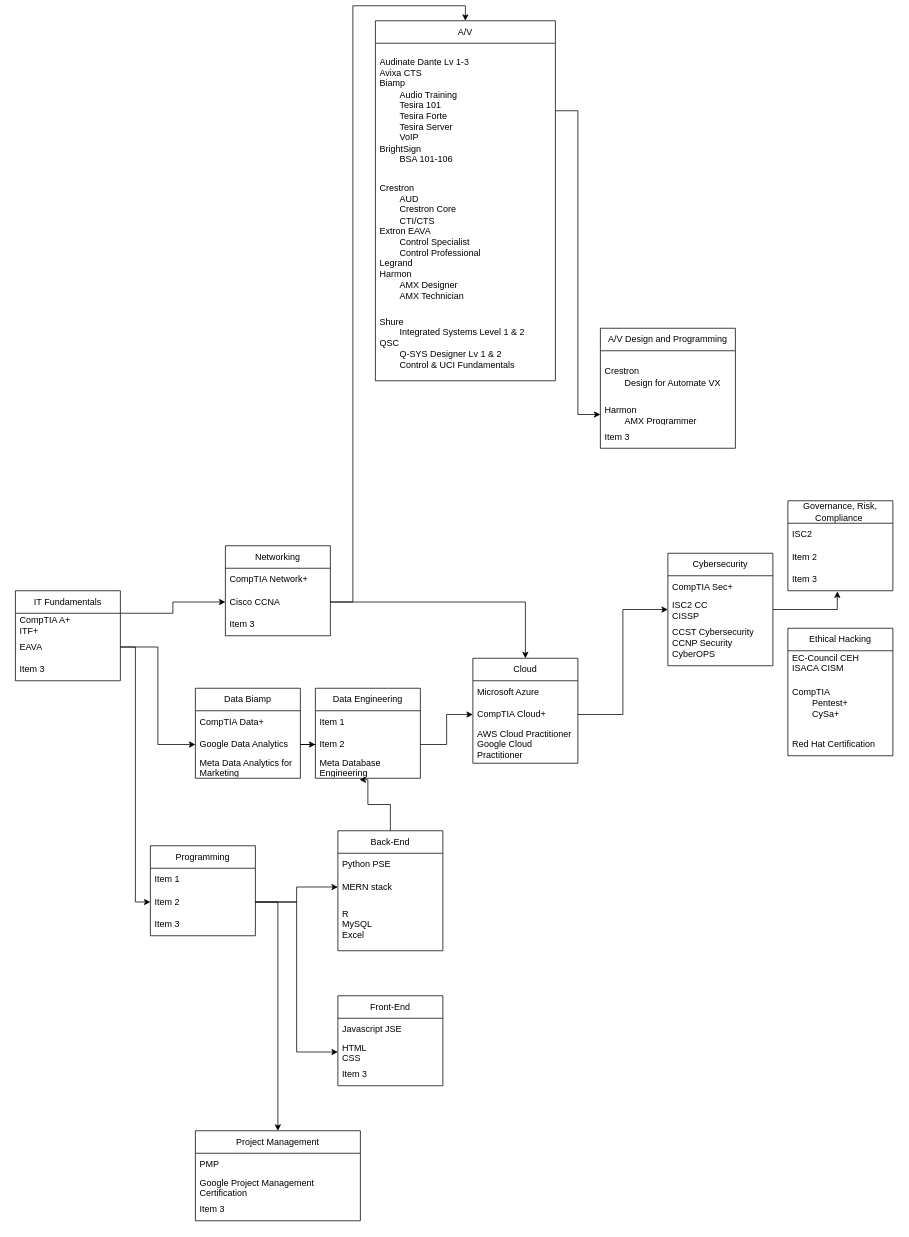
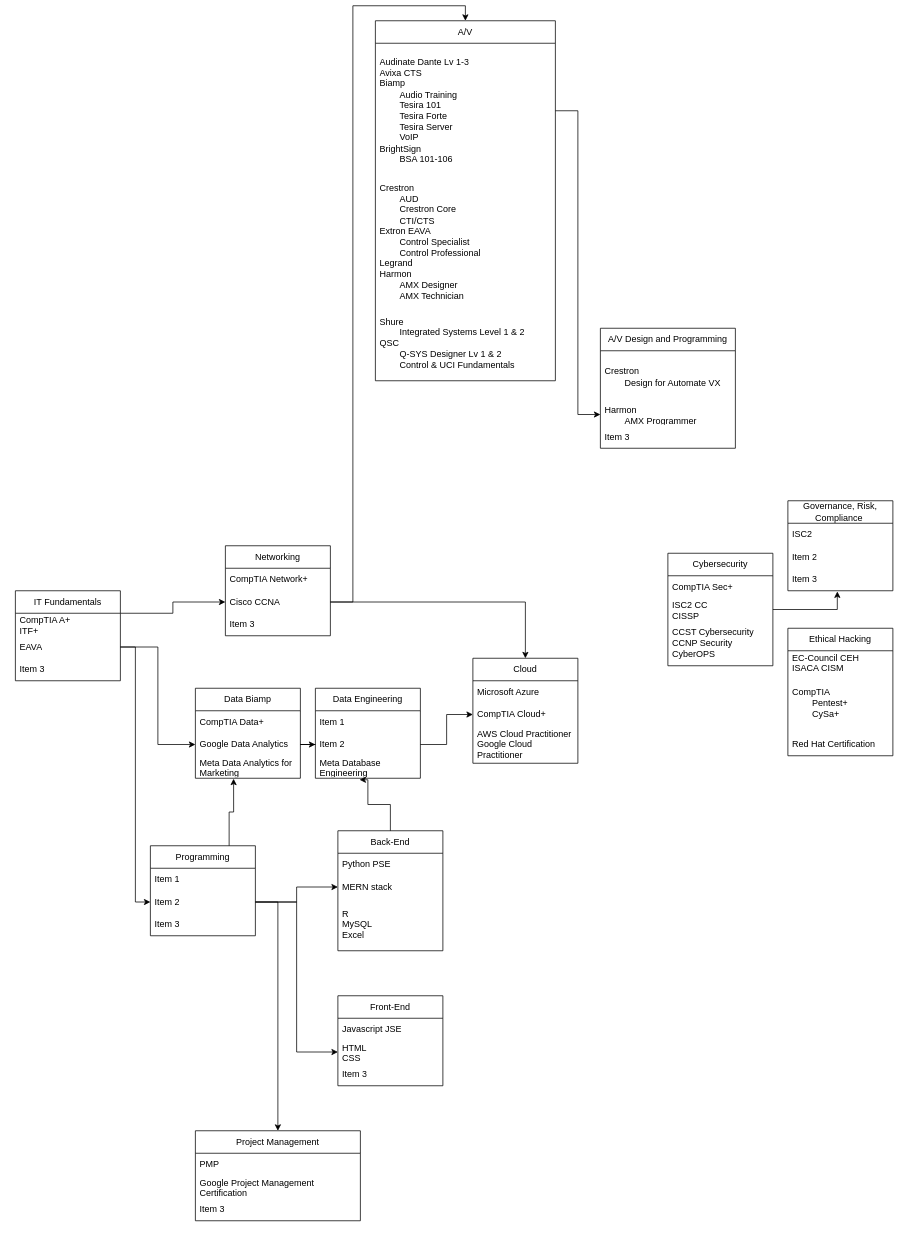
edge "CompTIA Cloud+" -> "ISC2 CC CISSP": removed
edge "Programming" -> "Meta Data Analytics for Marketing": added
